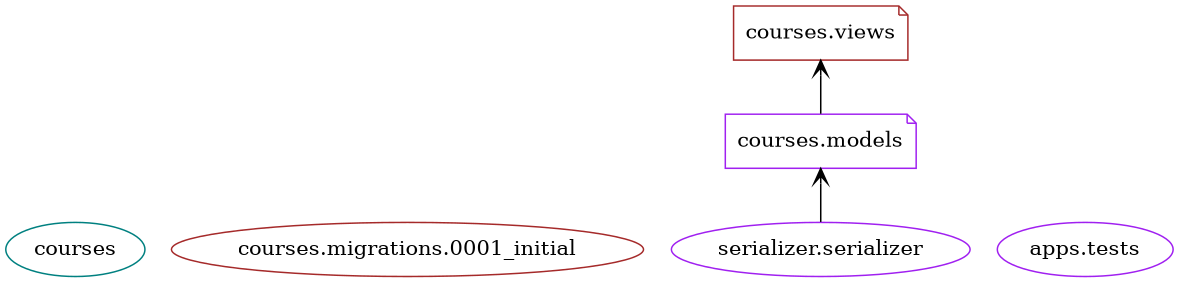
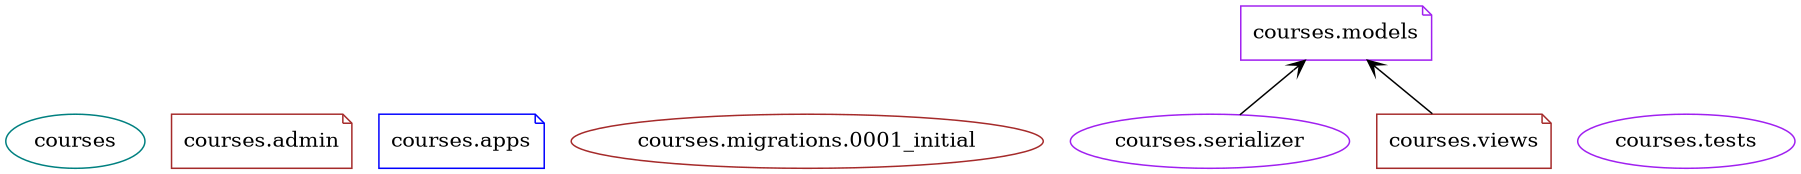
edge "courses.models" -> "courses.views": reversed
node "courses.admin": added
node "courses.apps": added
node "serializer.serializer": label "serializer.serializer" -> "courses.serializer"
node "apps.tests": label "apps.tests" -> "courses.tests"
